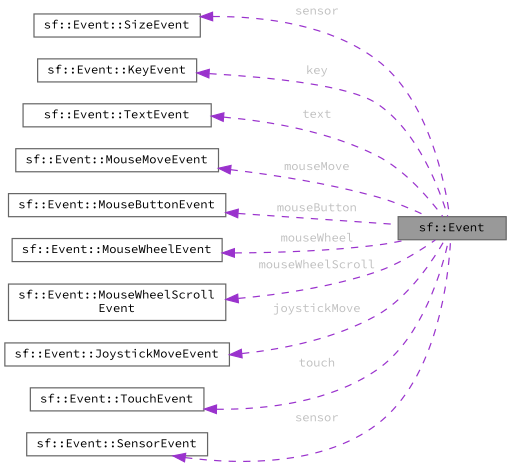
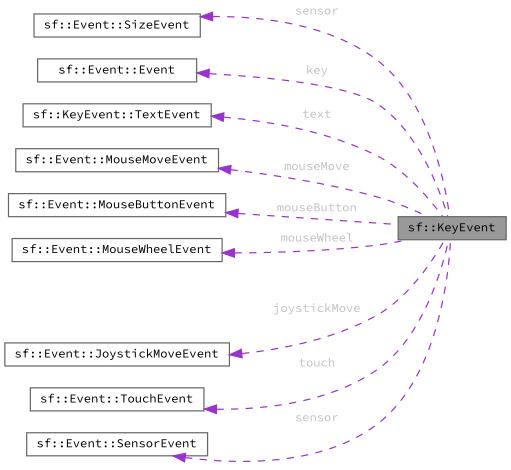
node "sf::Event::KeyEvent": label "sf::Event::KeyEvent" -> "sf::Event::Event"
node "sf::Event::TextEvent": label "sf::Event::TextEvent" -> "sf::KeyEvent::TextEvent"
node "sf::Event": label "sf::Event" -> "sf::KeyEvent"
node "sf::Event::MouseWheelScroll Event": removed
